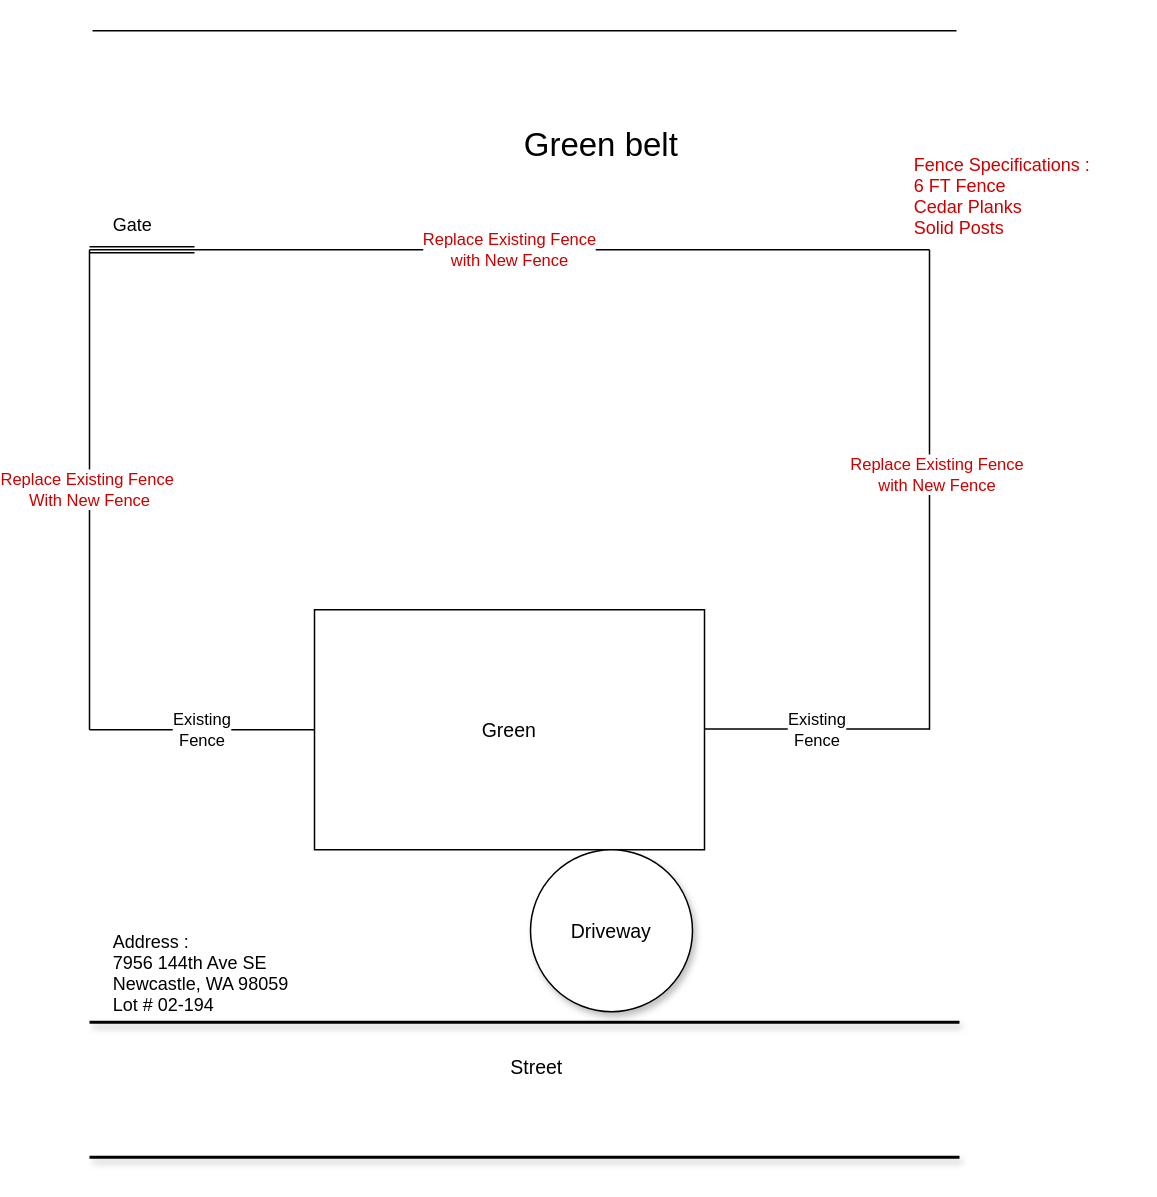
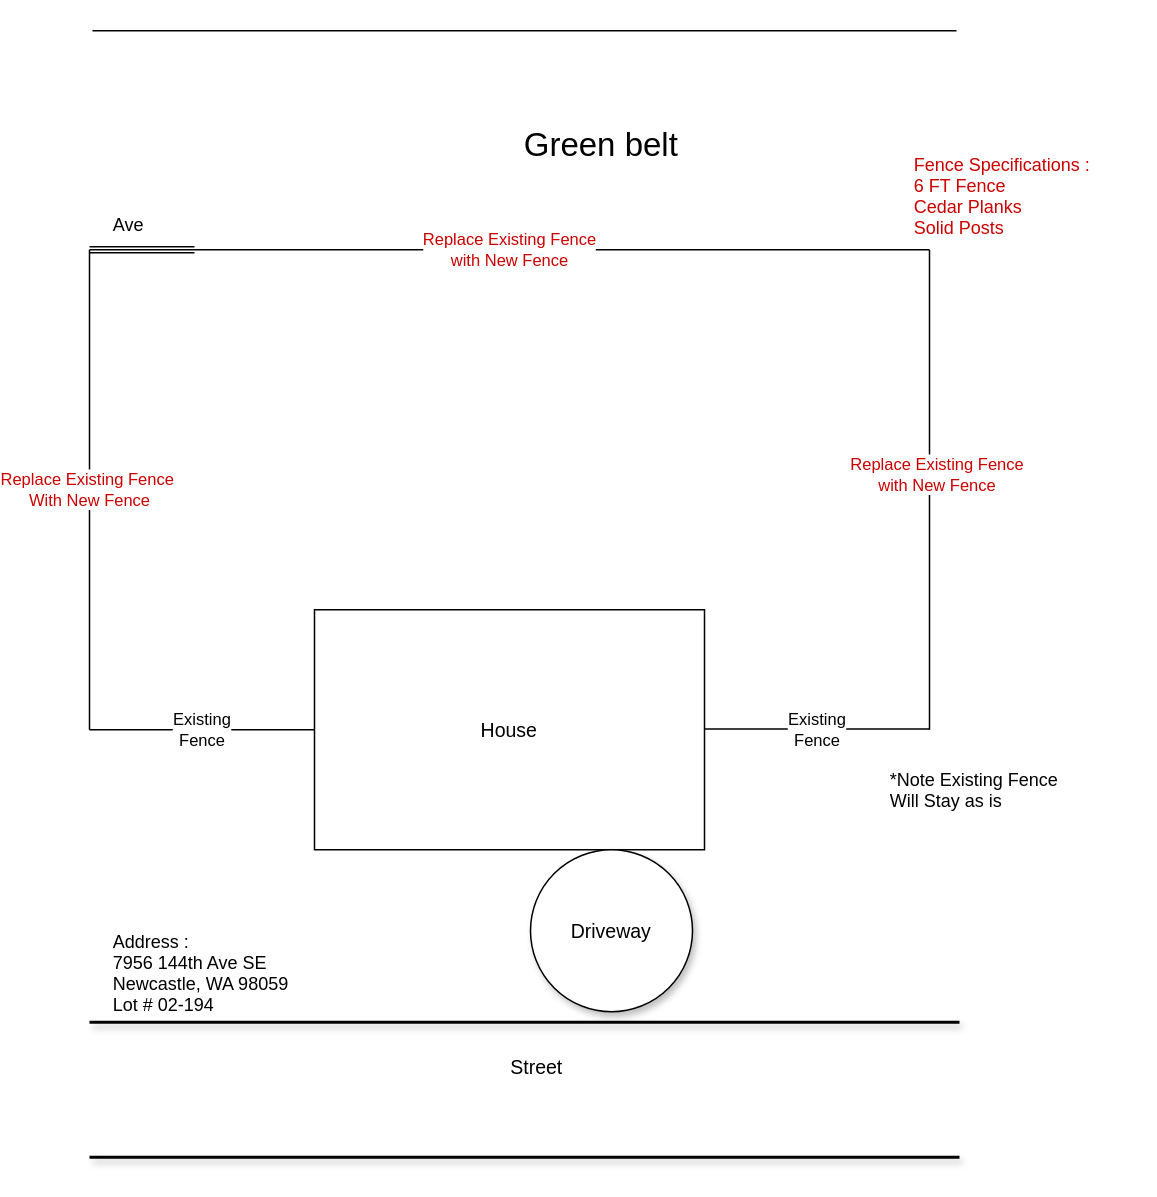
node "Gate": label "Gate" -> "Ave"
node "Green": label "Green" -> "House"
node "*Note Existing Fence Will Stay as is": added
